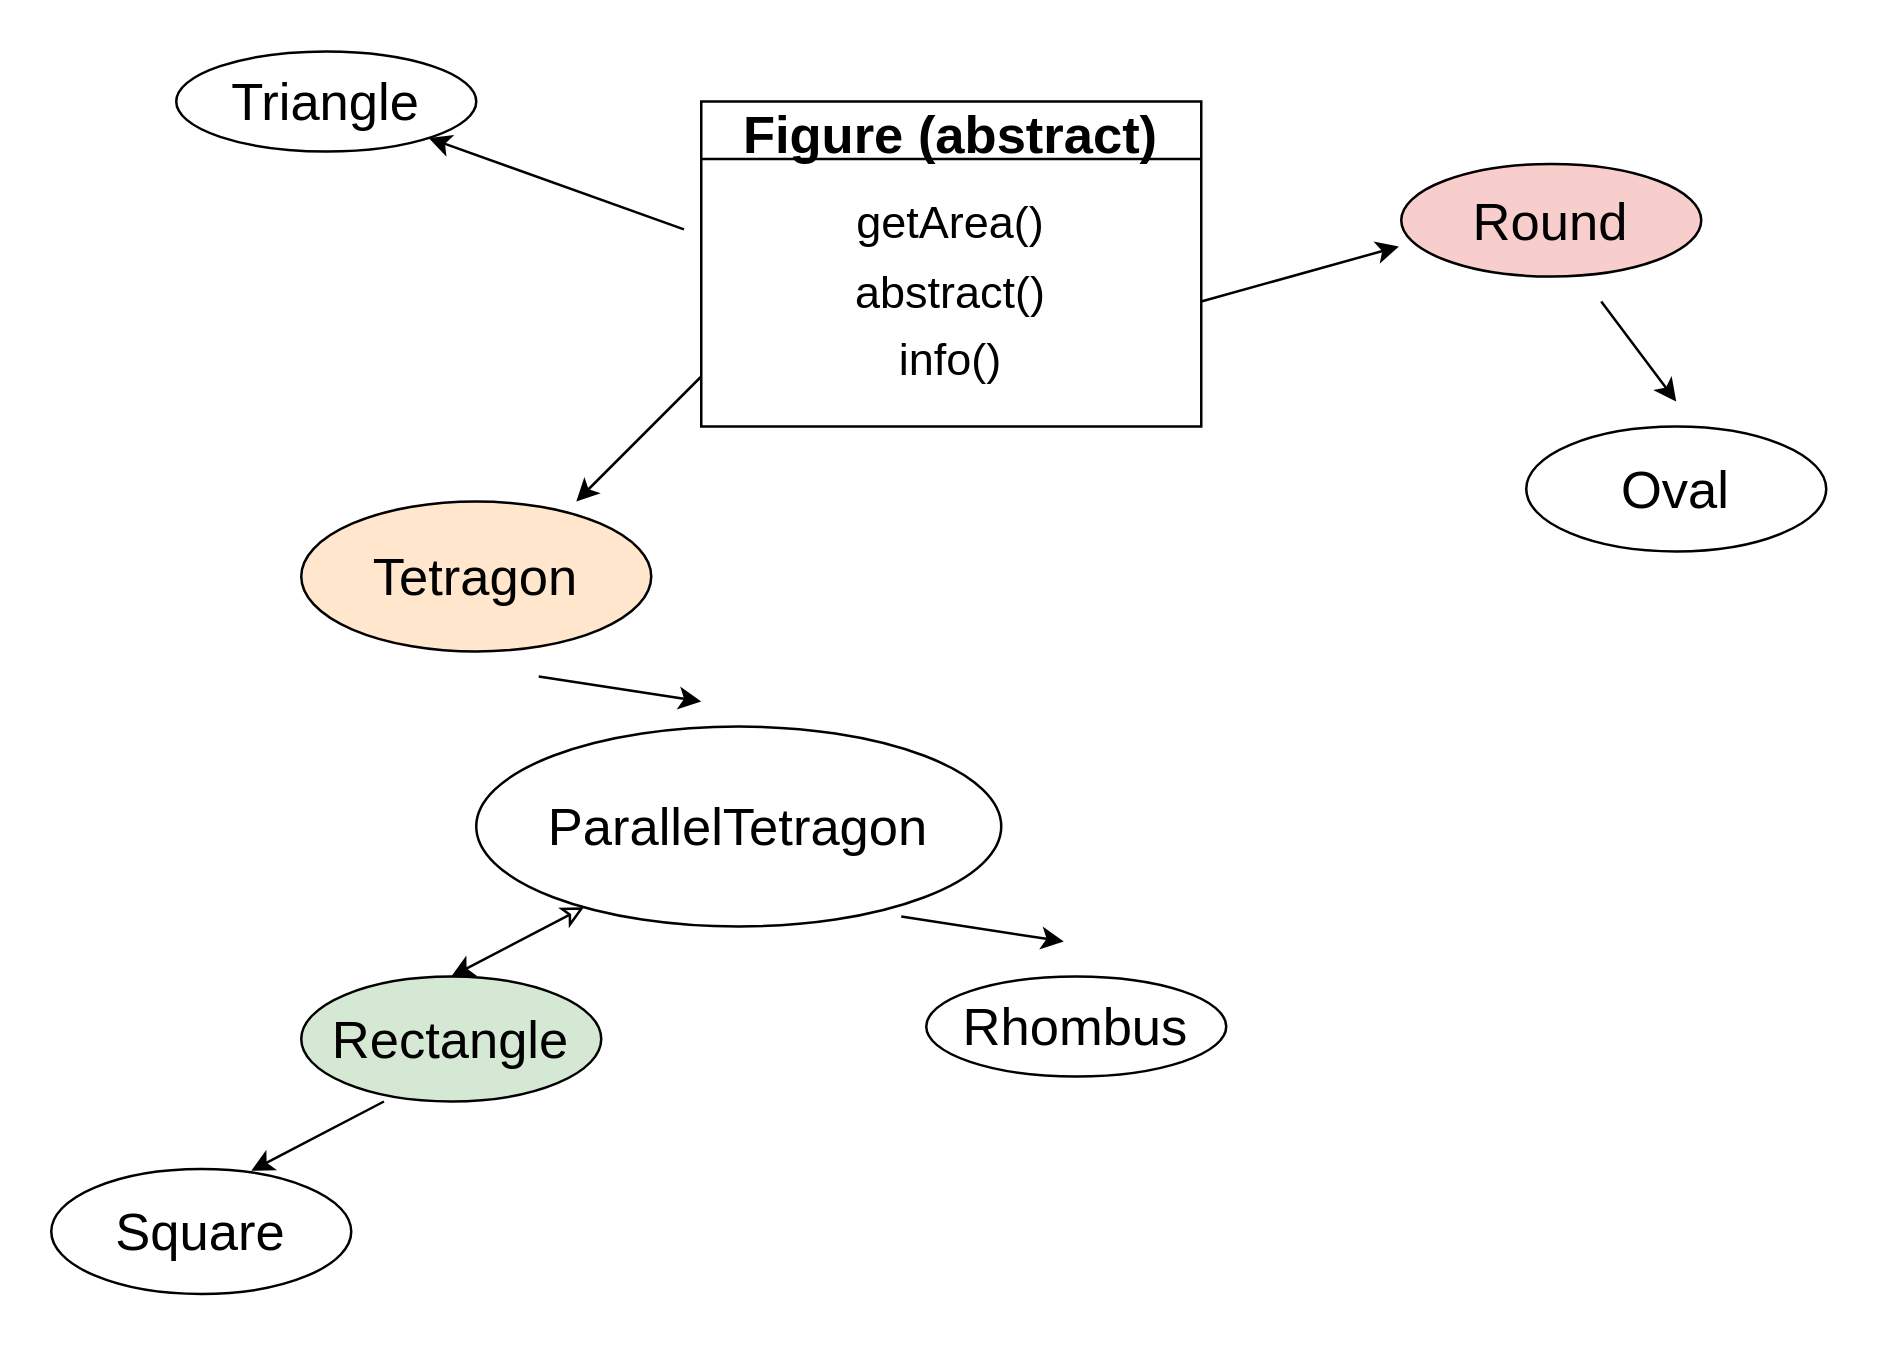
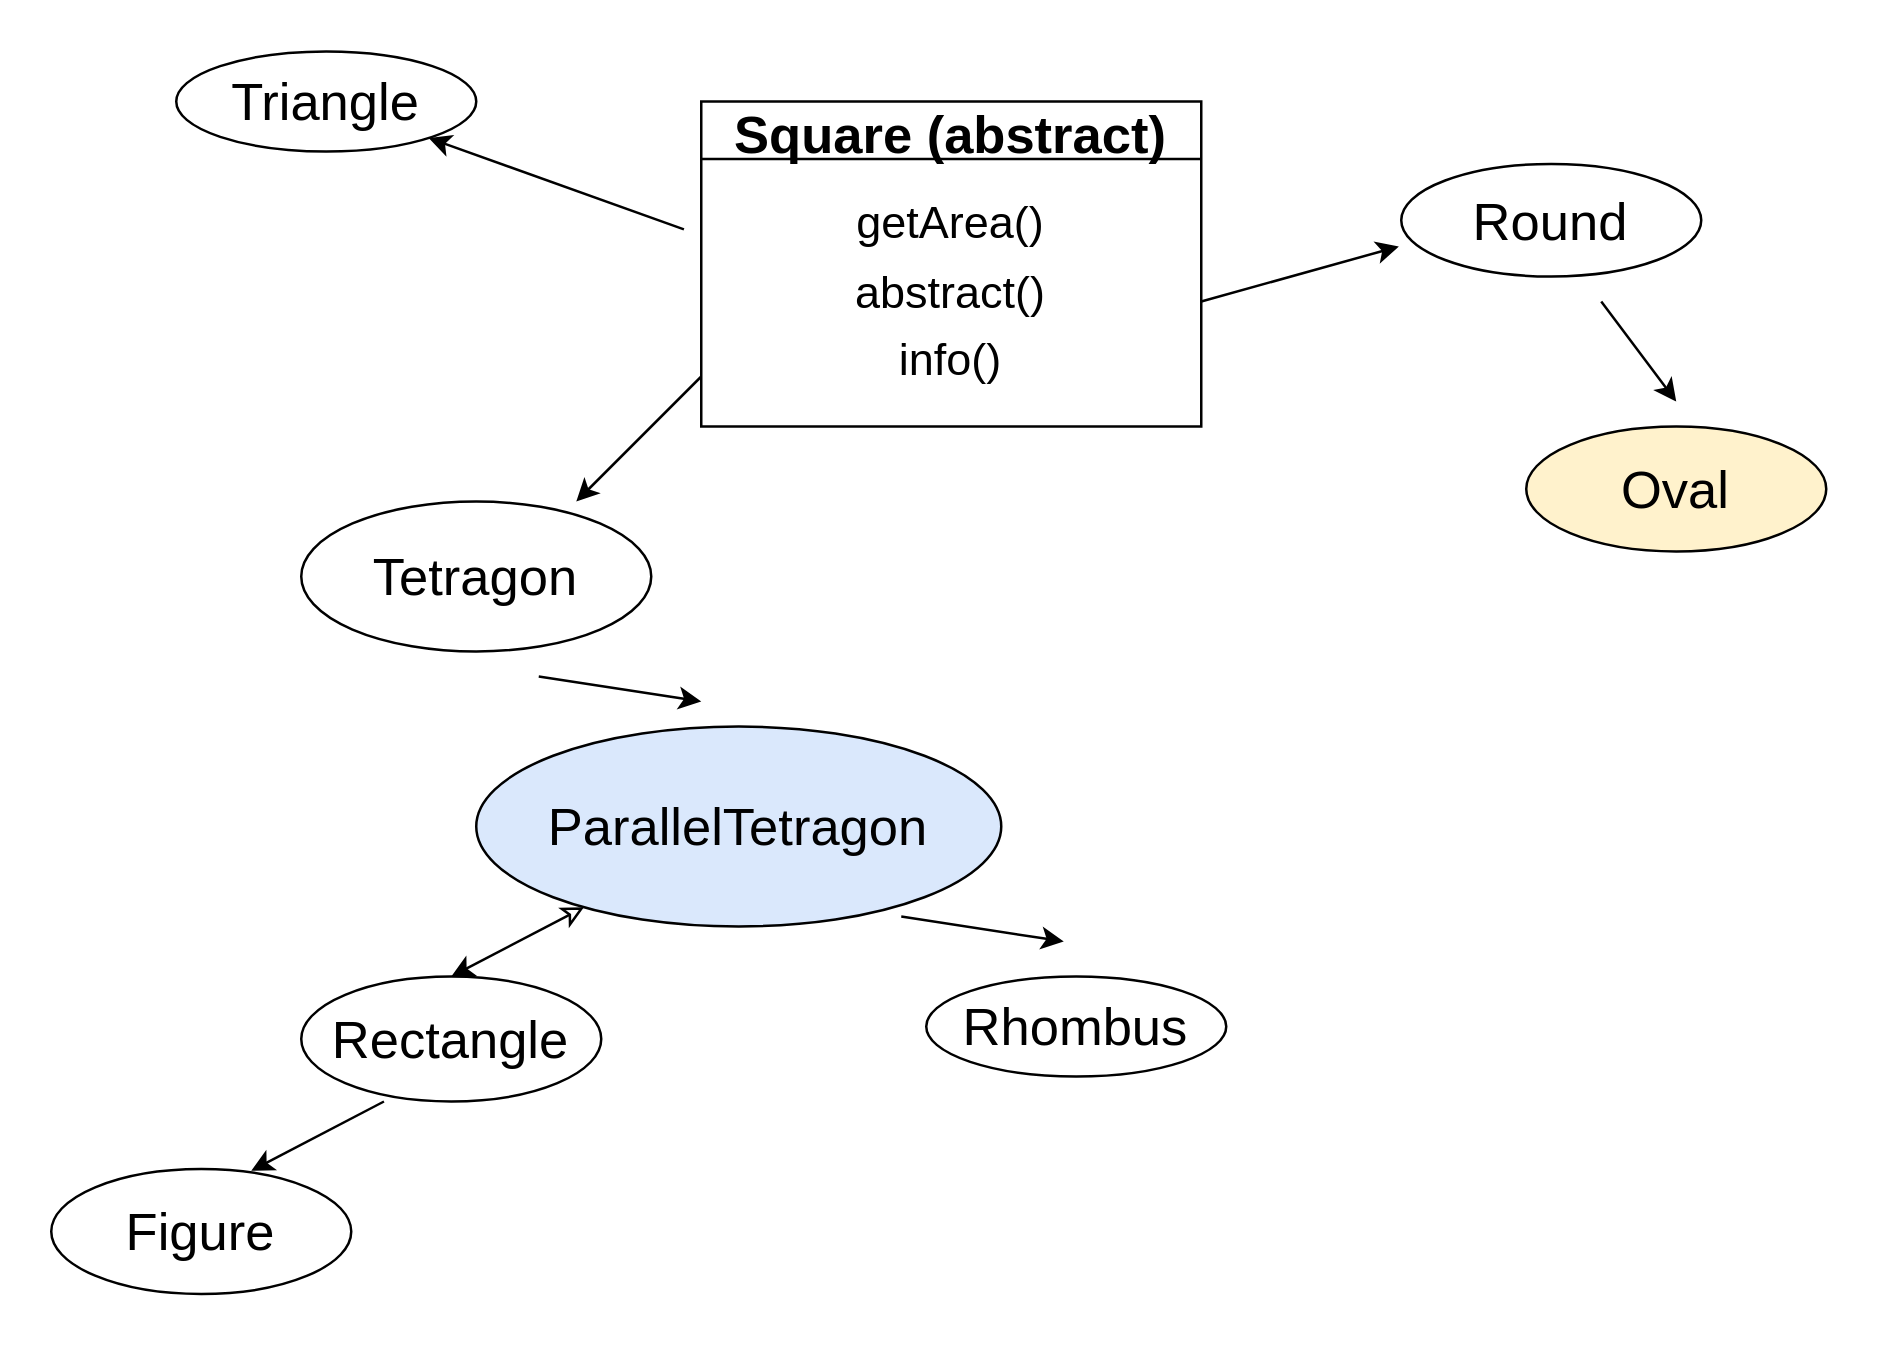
node "Figure (abstract)": label "Figure (abstract)" -> "Square (abstract)"
node "Round": fillcolor #f8cecc -> #ffffff
node "Oval": fillcolor #ffffff -> #fff2cc
node "Tetragon": fillcolor #ffe6cc -> #ffffff
node "ParallelTetragon": fillcolor #ffffff -> #dae8fc
node "Rectangle": fillcolor #d5e8d4 -> #ffffff
node "Square": label "Square" -> "Figure"
